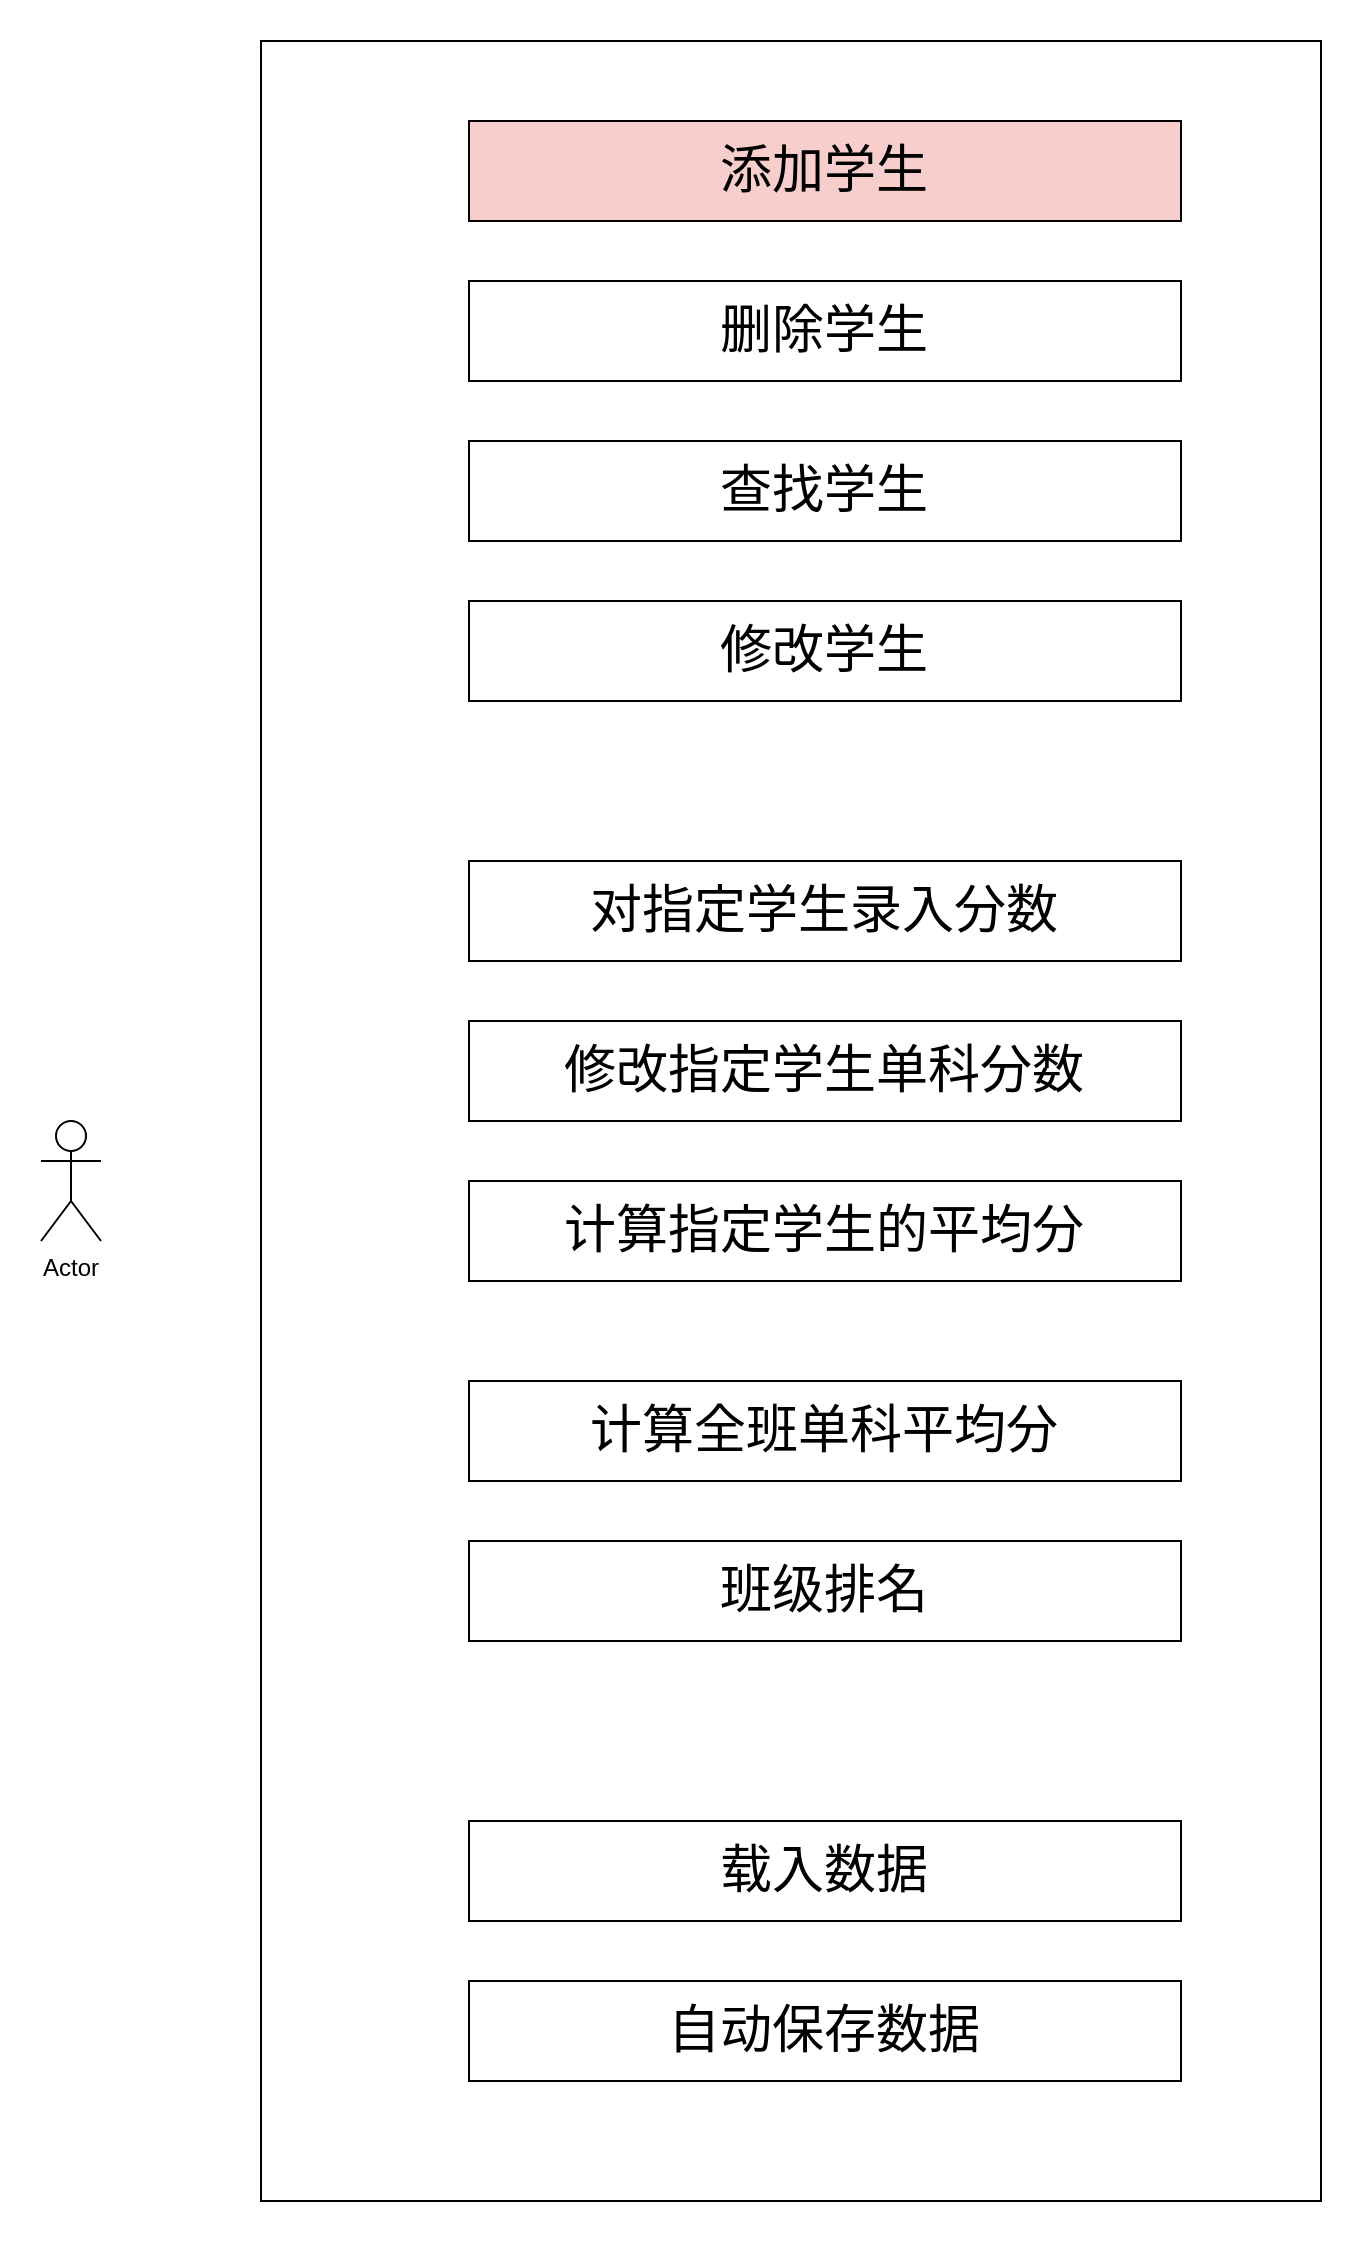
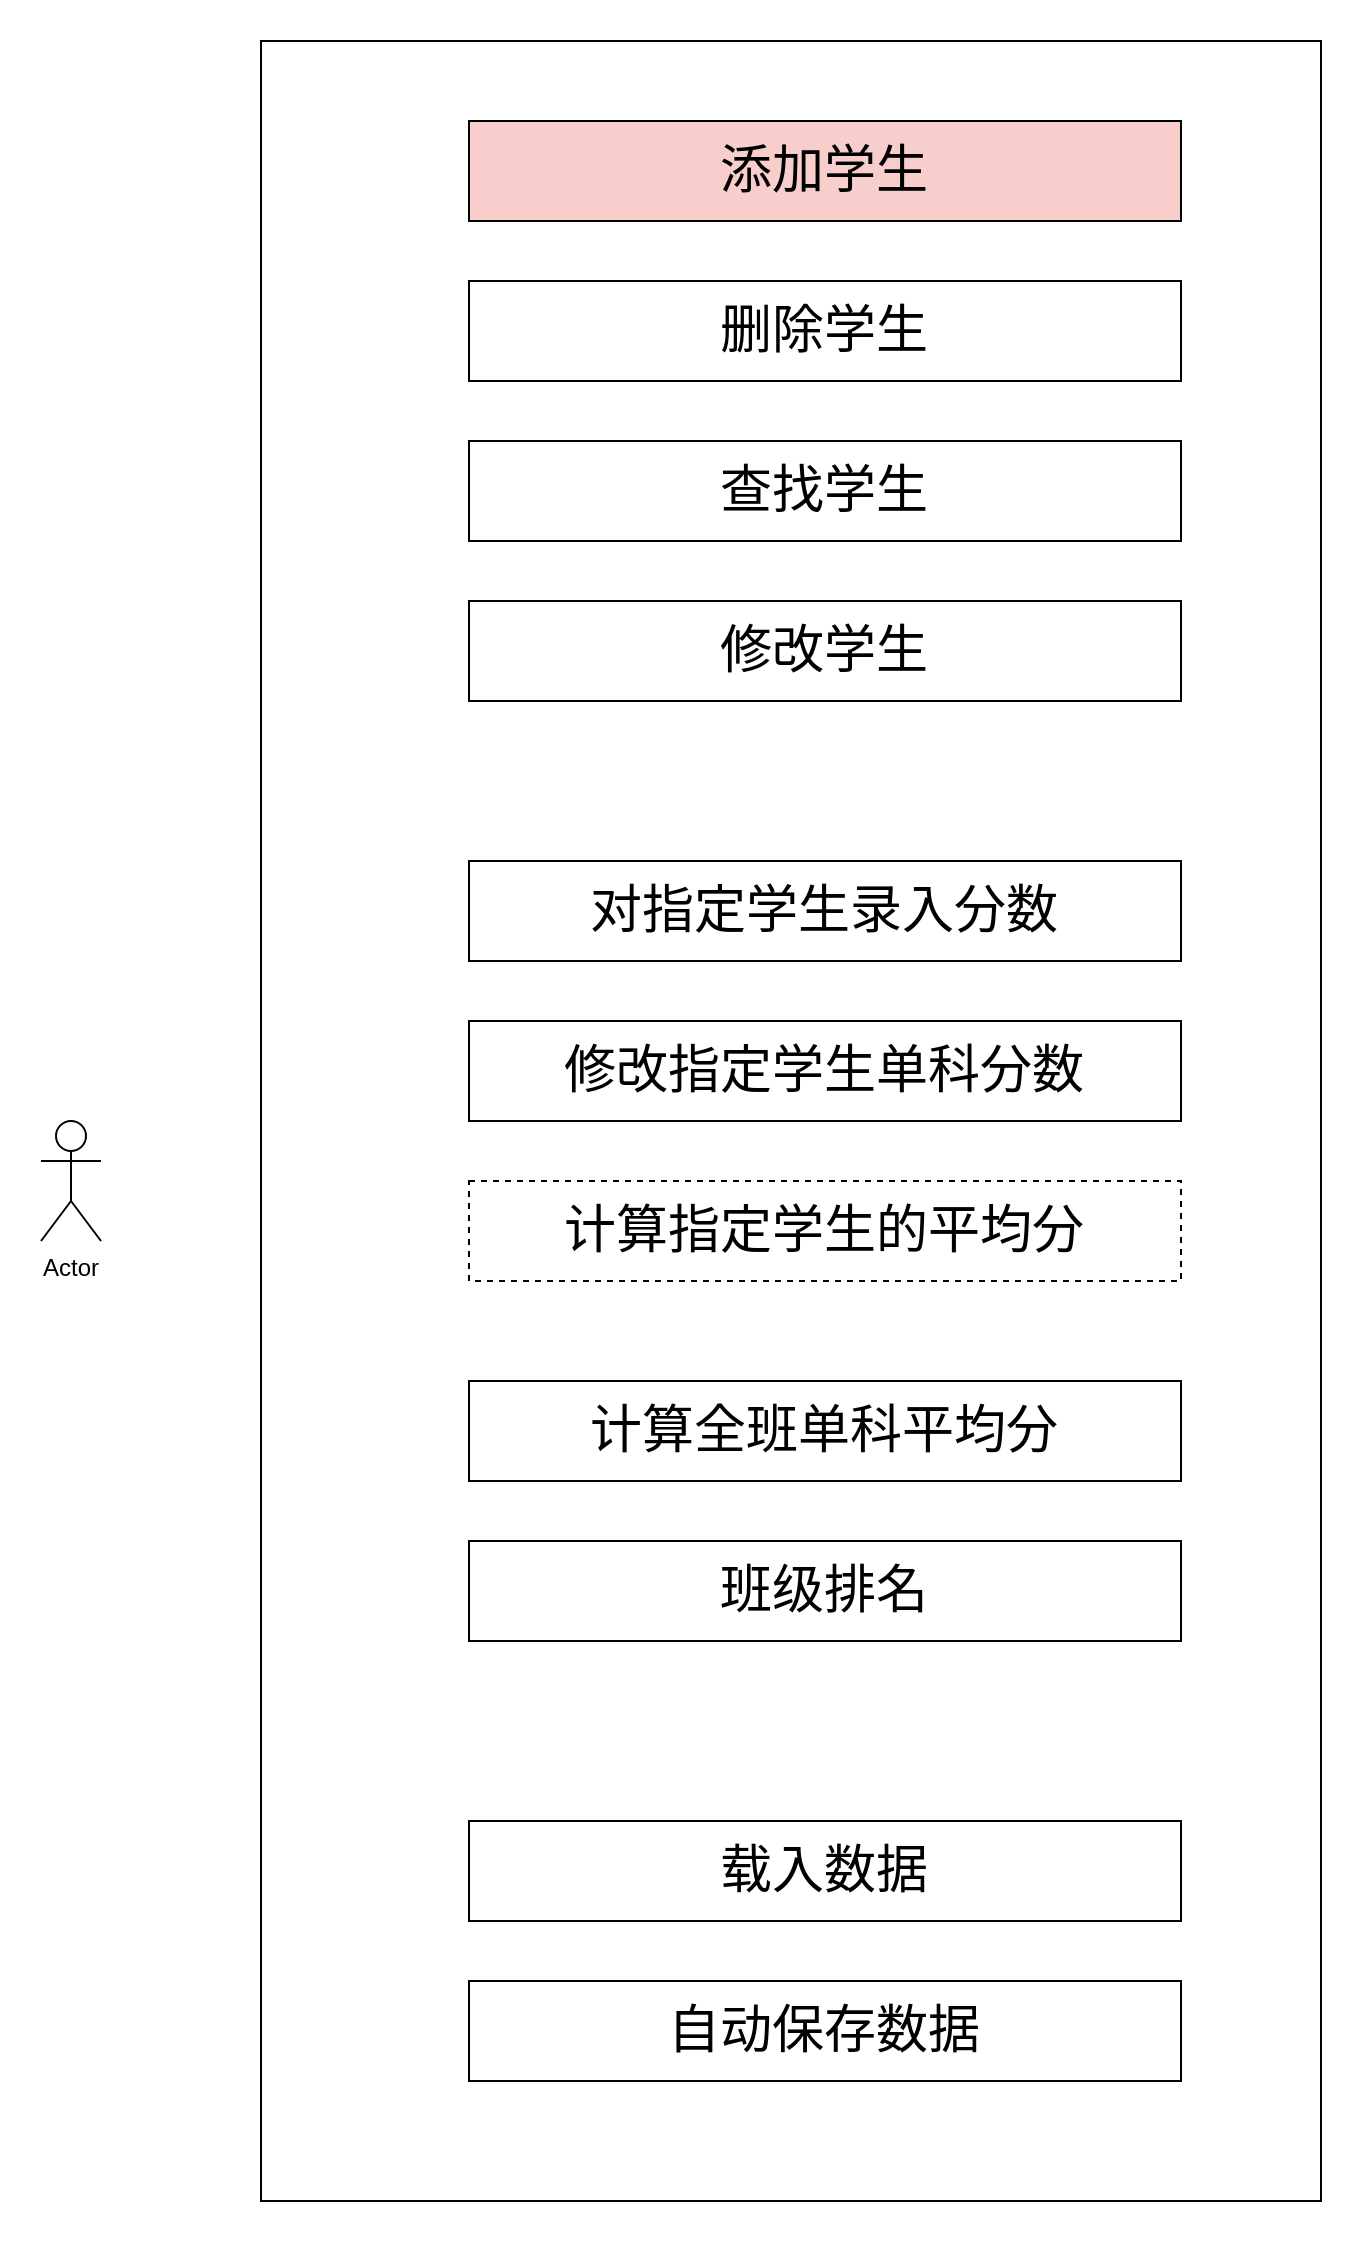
node "计算指定学生的平均分": style solid -> dashed
